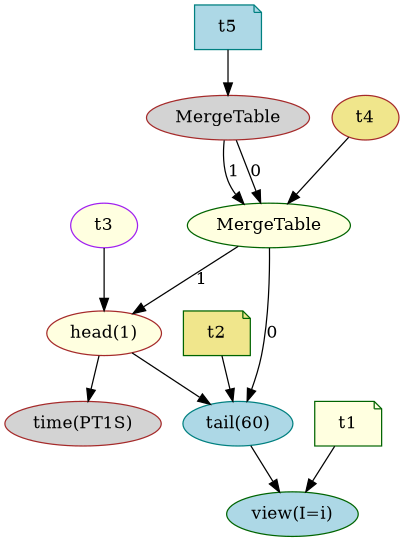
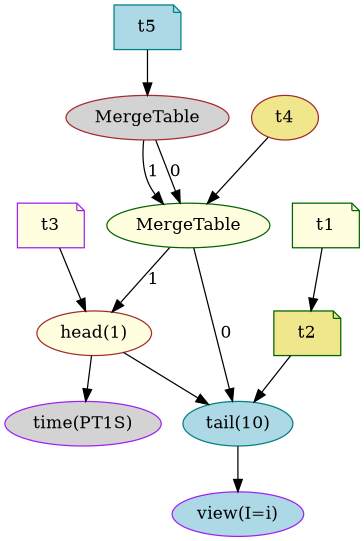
node "t3": shape ellipse -> note
node "time(PT1S)": color brown -> purple
node "tail(60)": label "tail(60)" -> "tail(10)"
edge "t1" -> "view(I=i)": now "t1" -> "t2"
node "view(I=i)": color darkgreen -> purple
